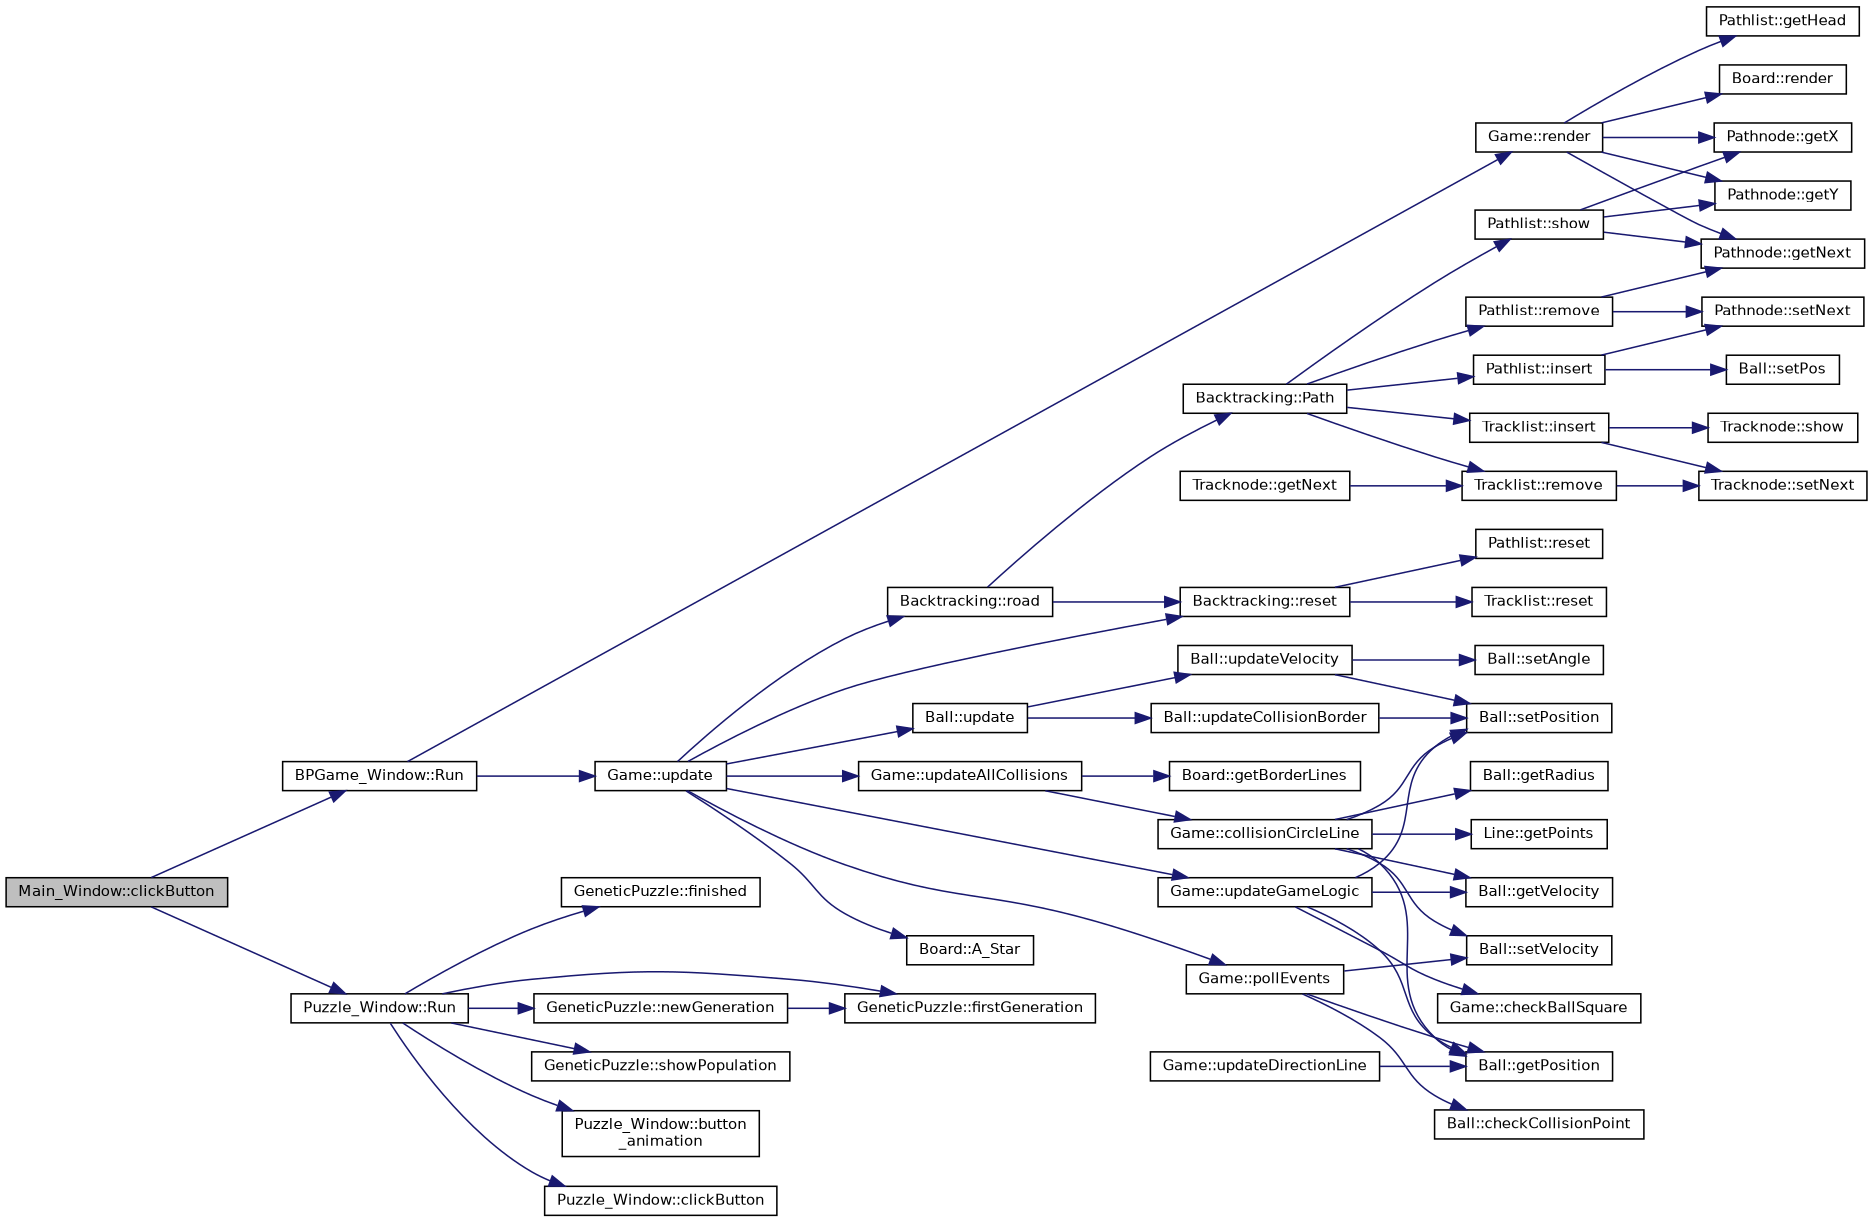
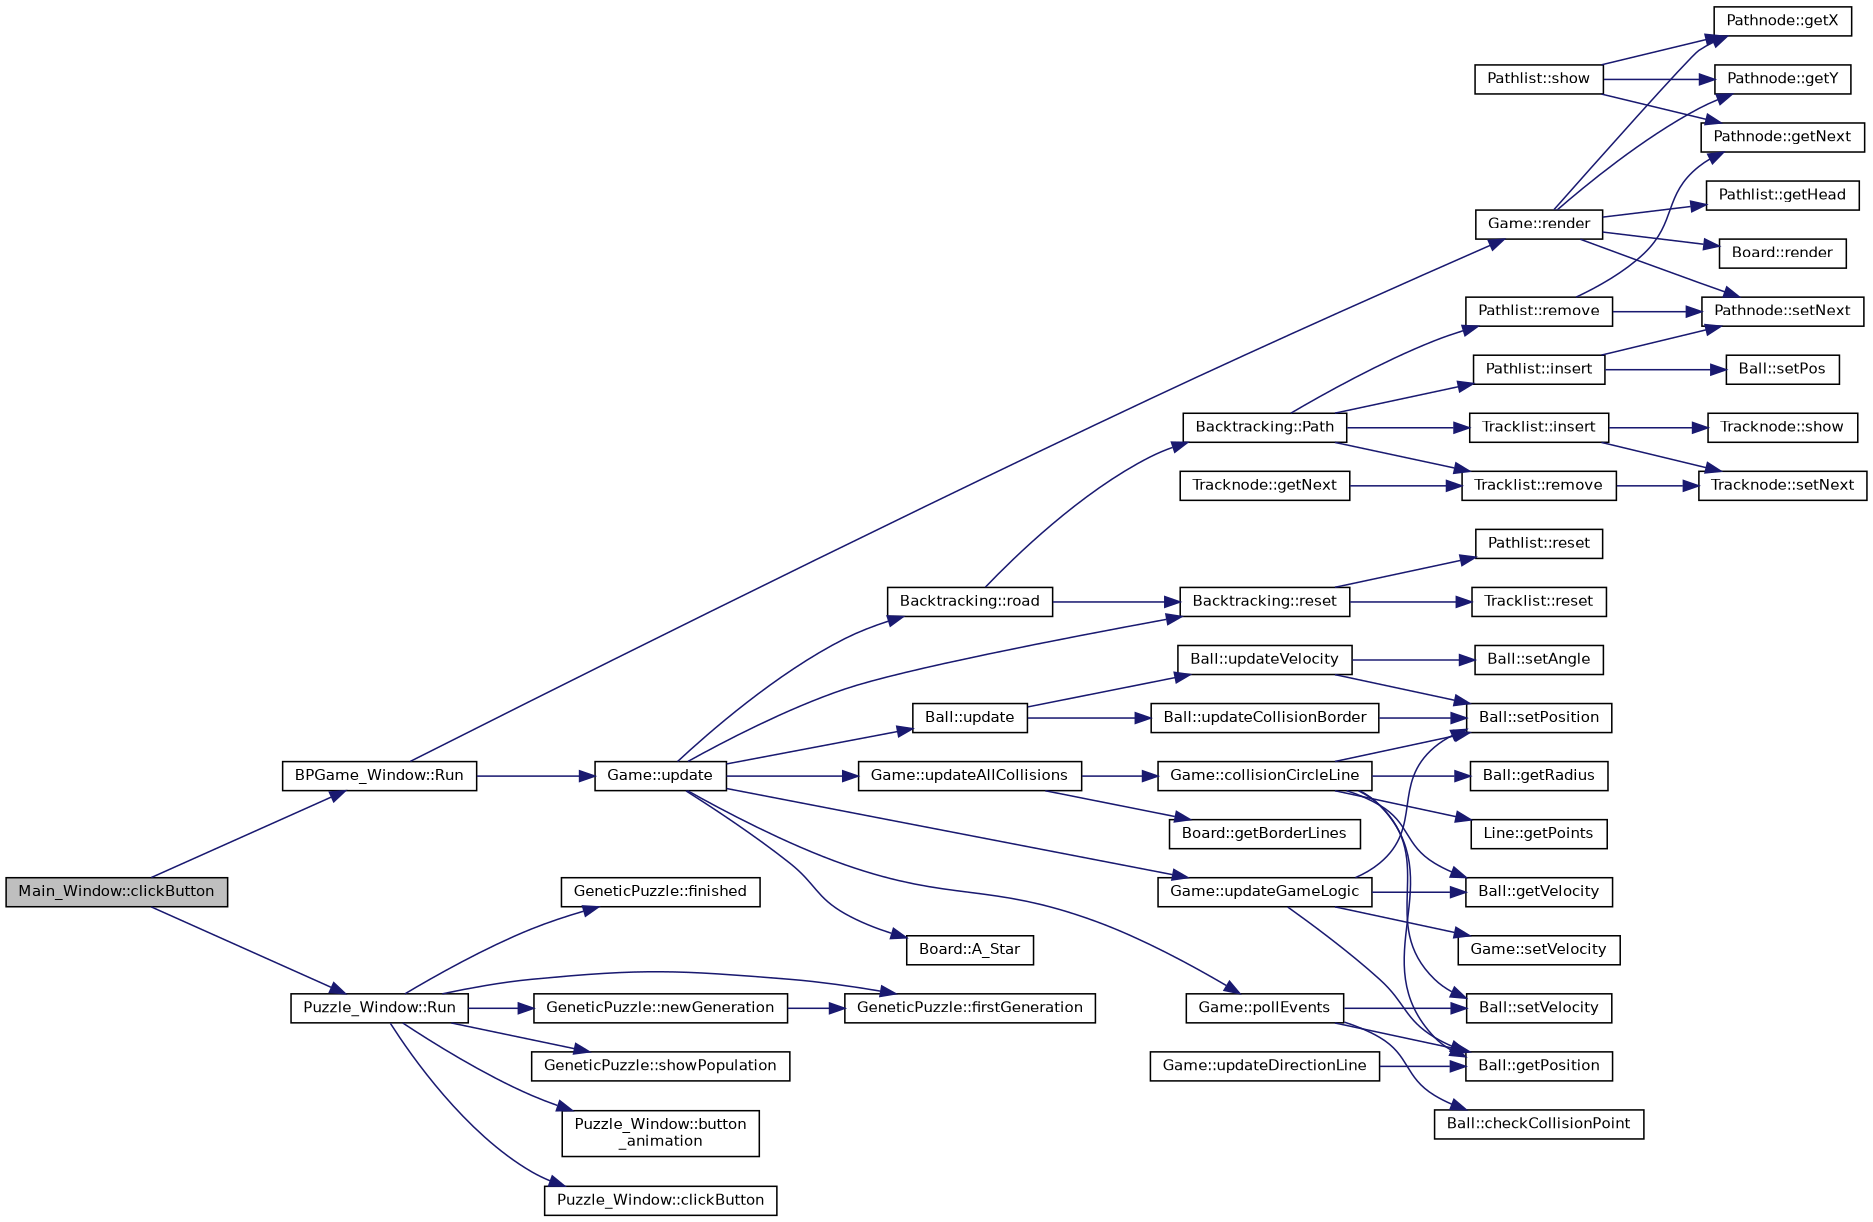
edge "Game::render" -> "Pathnode::getNext": now "Game::render" -> "Pathnode::setNext"
edge "Backtracking::Path" -> "Pathlist::show": removed
node "Game::checkBallSquare": label "Game::checkBallSquare" -> "Game::setVelocity"
